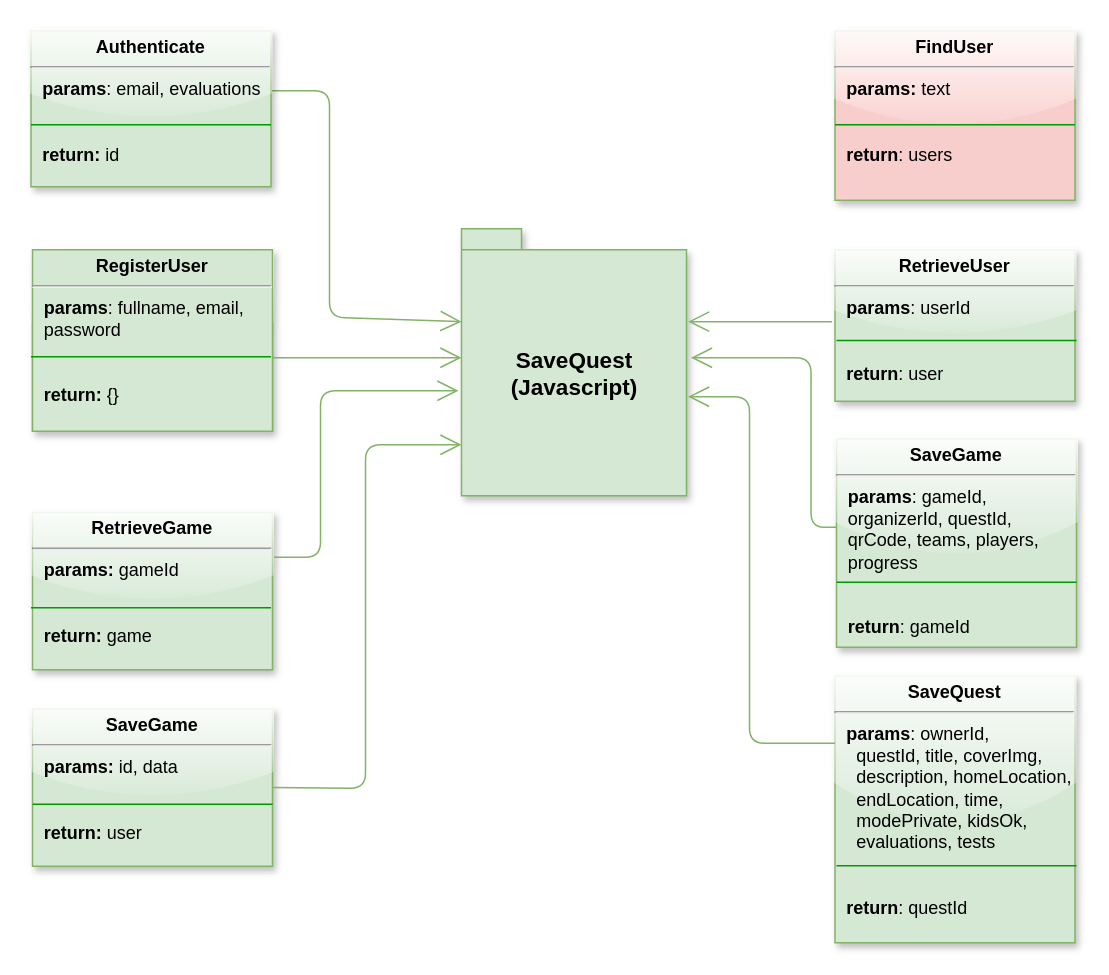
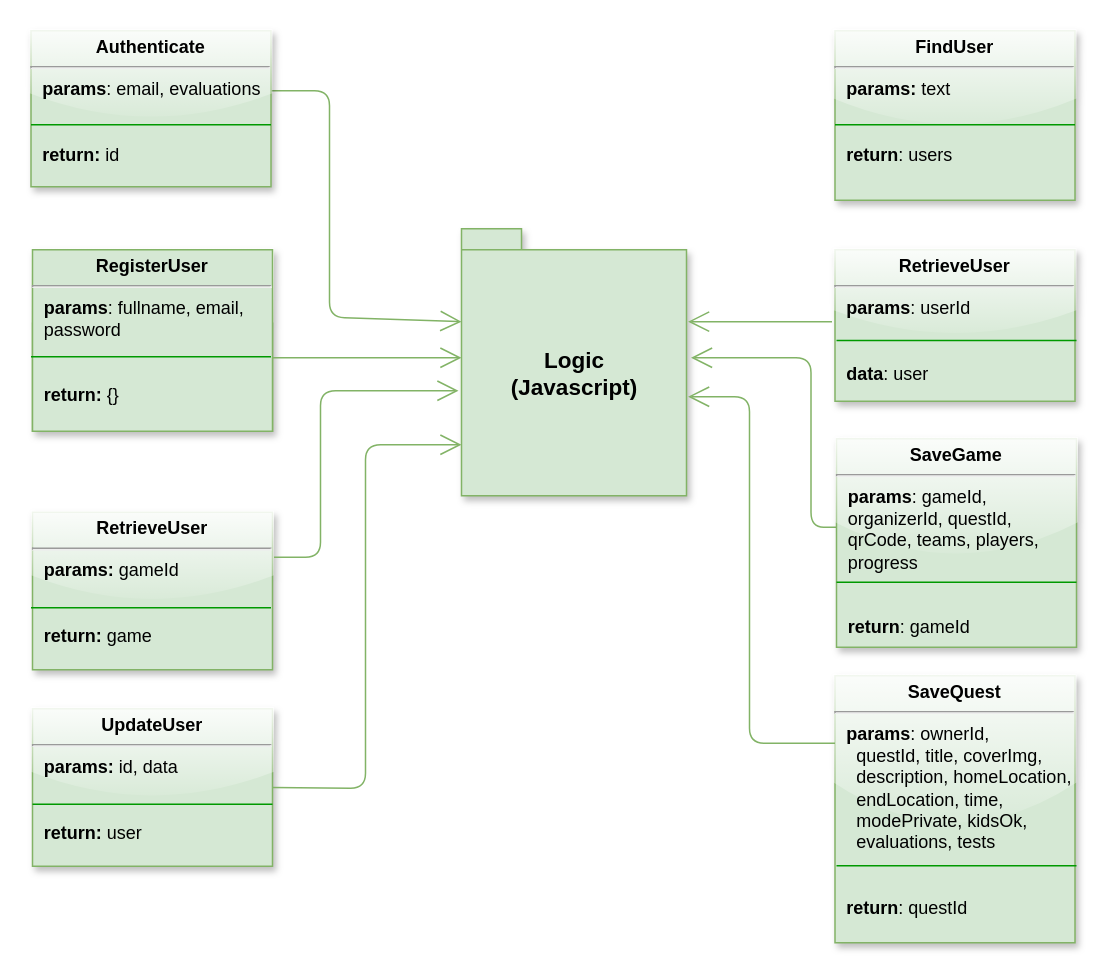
node "FindUser params: text return: users": fillcolor #f8cecc -> #d5e8d4
node "SaveQuest (Javascript)": label "SaveQuest (Javascript)" -> "Logic (Javascript)"
node "RetrieveUser params: userId return: user": label "RetrieveUser params: userId return: user" -> "RetrieveUser params: userId data: user"
node "RetrieveGame params: gameId return: game": label "RetrieveGame params: gameId return: game" -> "RetrieveUser params: gameId return: game"
node "SaveGame params: id, data return: user": label "SaveGame params: id, data return: user" -> "UpdateUser params: id, data return: user"
